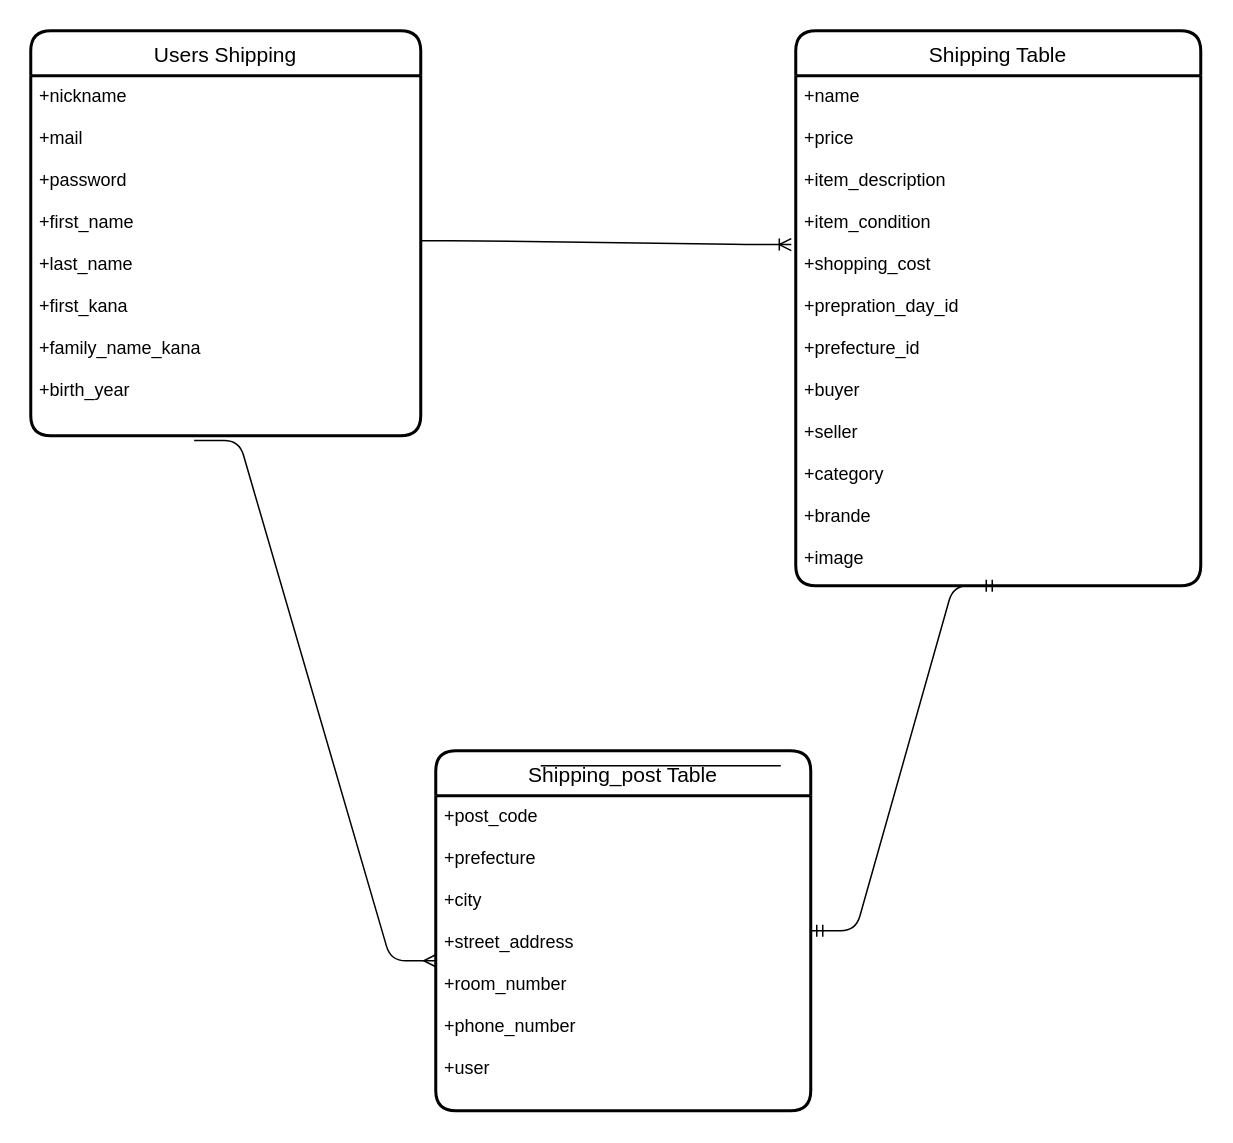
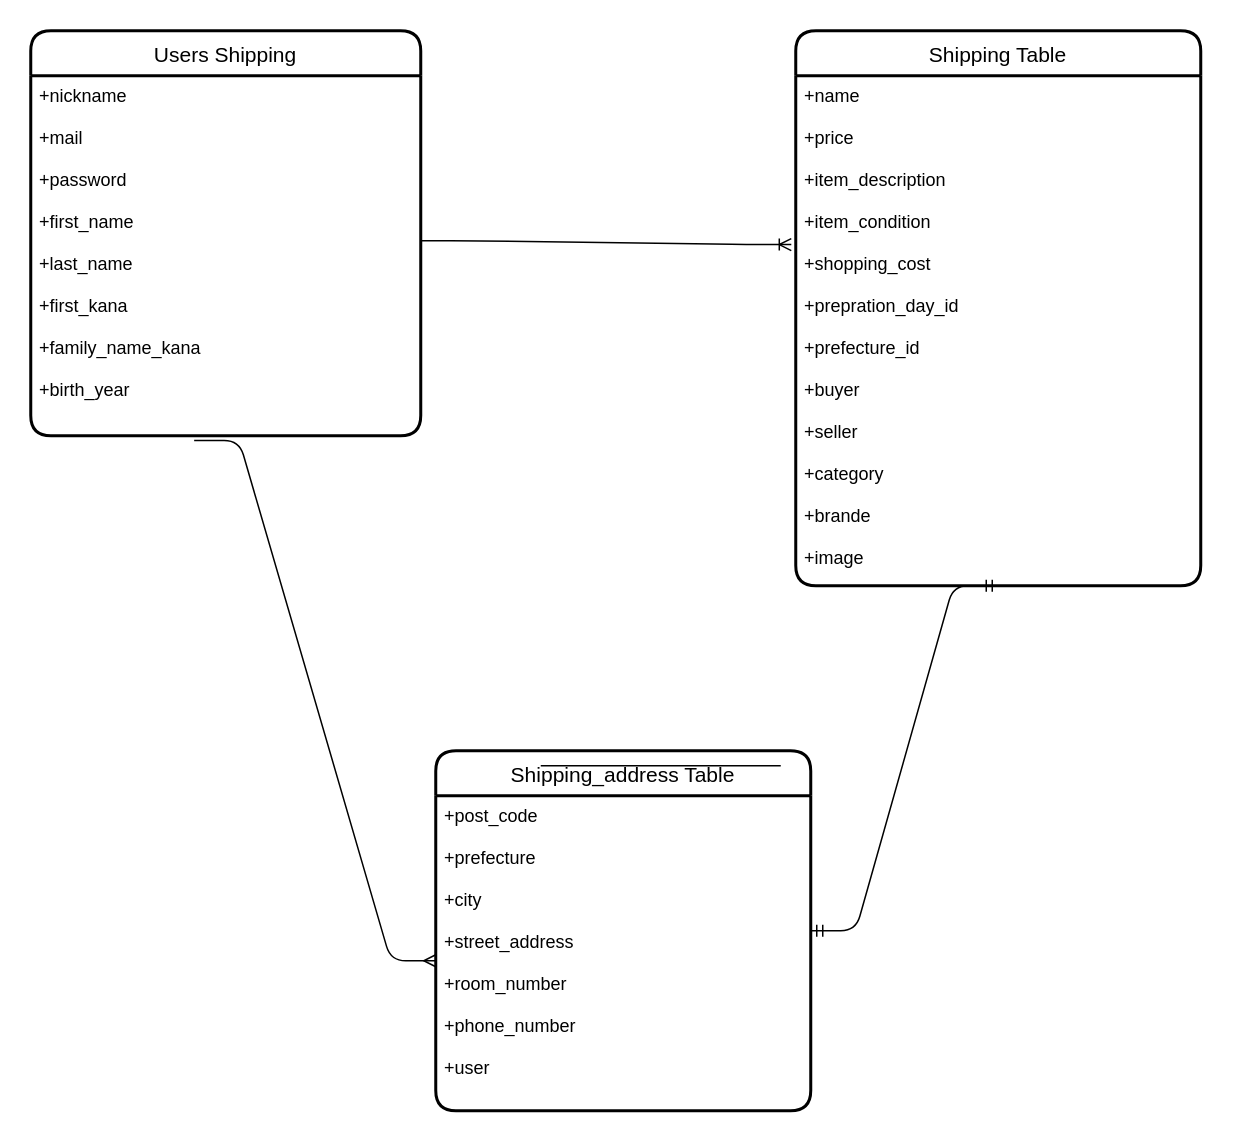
node "Shipping_post Table": label "Shipping_post Table" -> "Shipping_address Table"
